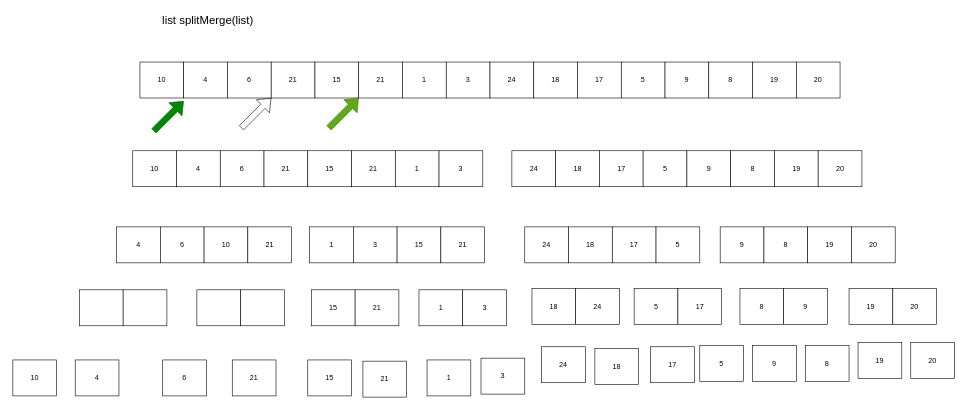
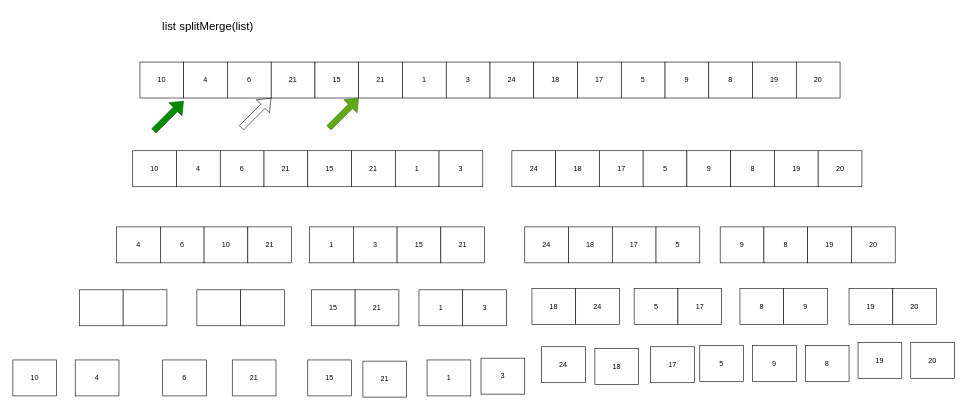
node "list splitMerge(list)": moved (207, 20) -> (207, 26)
